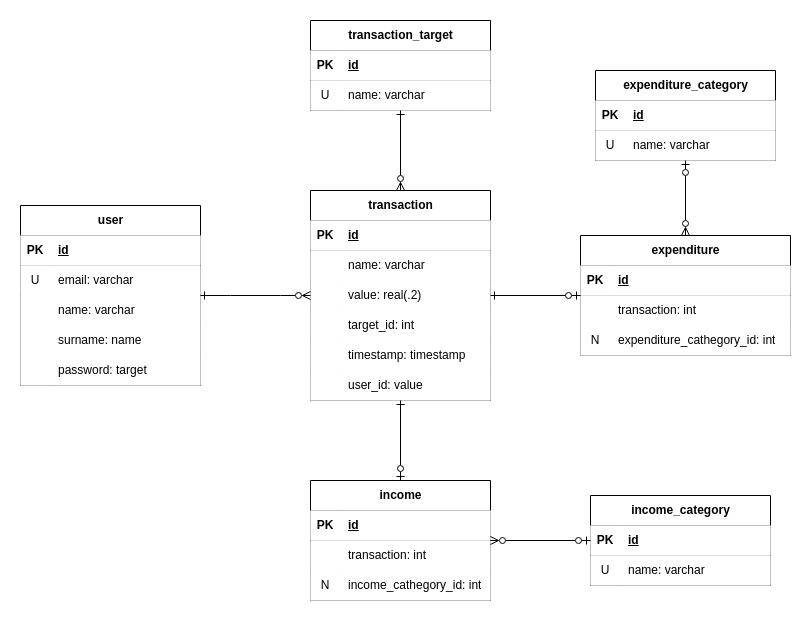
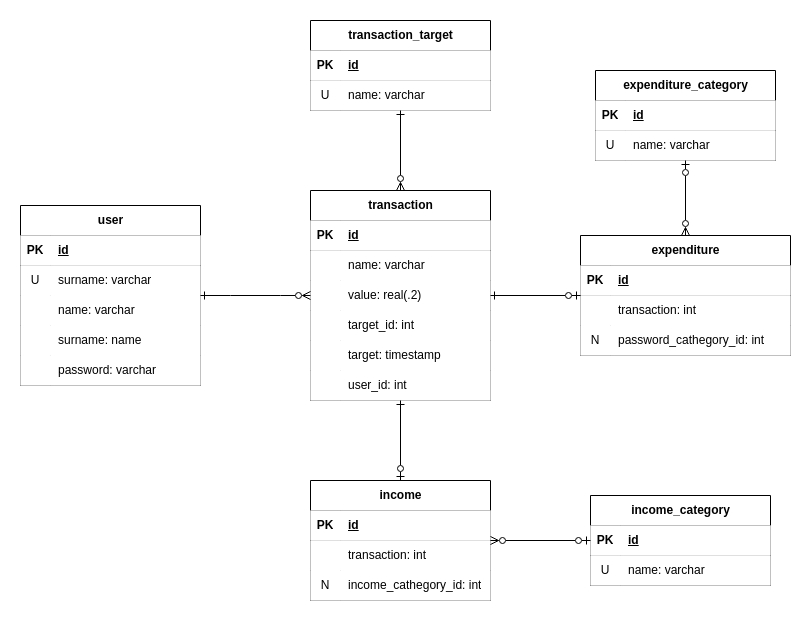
node "email: varchar": label "email: varchar" -> "surname: varchar"
node "expenditure_cathegory_id: int": label "expenditure_cathegory_id: int" -> "password_cathegory_id: int"
node "timestamp: timestamp": label "timestamp: timestamp" -> "target: timestamp"
node "password: target": label "password: target" -> "password: varchar"
node "user_id: value": label "user_id: value" -> "user_id: int"
